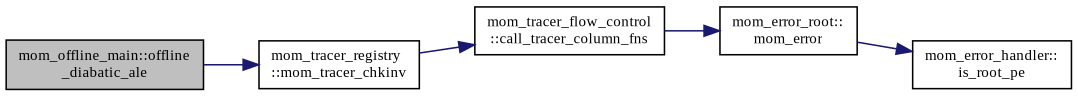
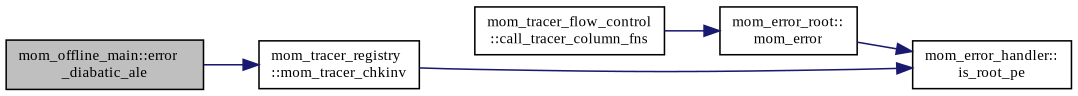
edge "mom_tracer_registry ::mom_tracer_chkinv" -> "mom_tracer_flow_control ::call_tracer_column_fns": now "mom_tracer_registry ::mom_tracer_chkinv" -> "mom_error_handler:: is_root_pe"
node "mom_offline_main::offline _diabatic_ale": label "mom_offline_main::offline _diabatic_ale" -> "mom_offline_main::error _diabatic_ale"
